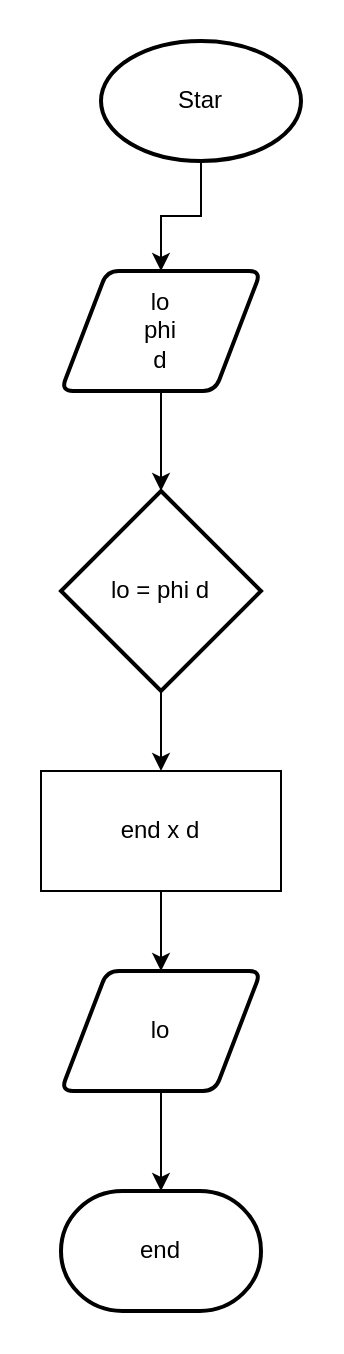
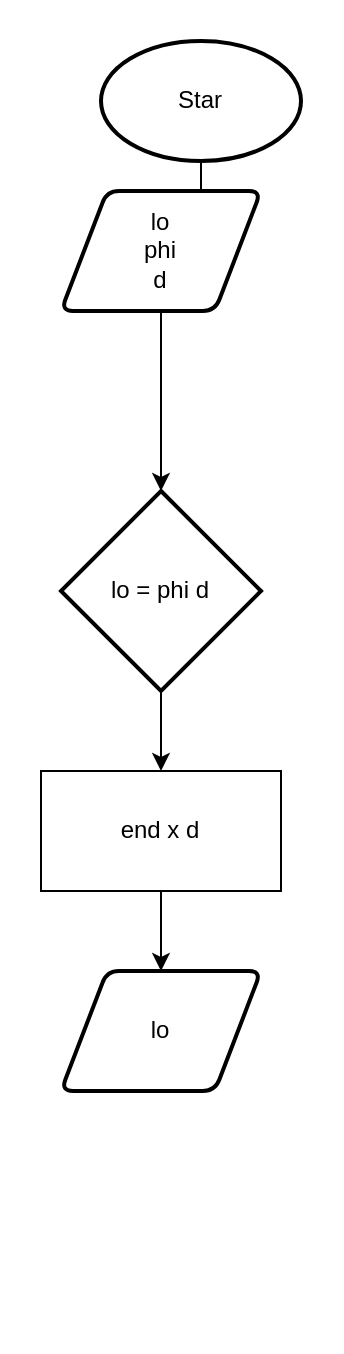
node "lo phi d": moved (161, 331) -> (161, 251)
edge "lo" -> "end": removed
node "end": removed
